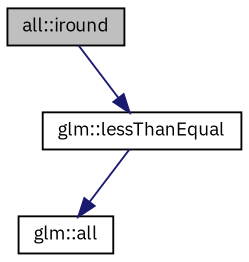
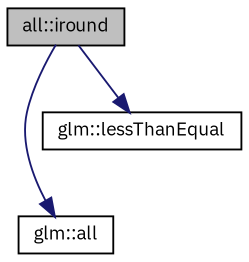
edge "glm::lessThanEqual" -> "glm::all": now "all::iround" -> "glm::all"
